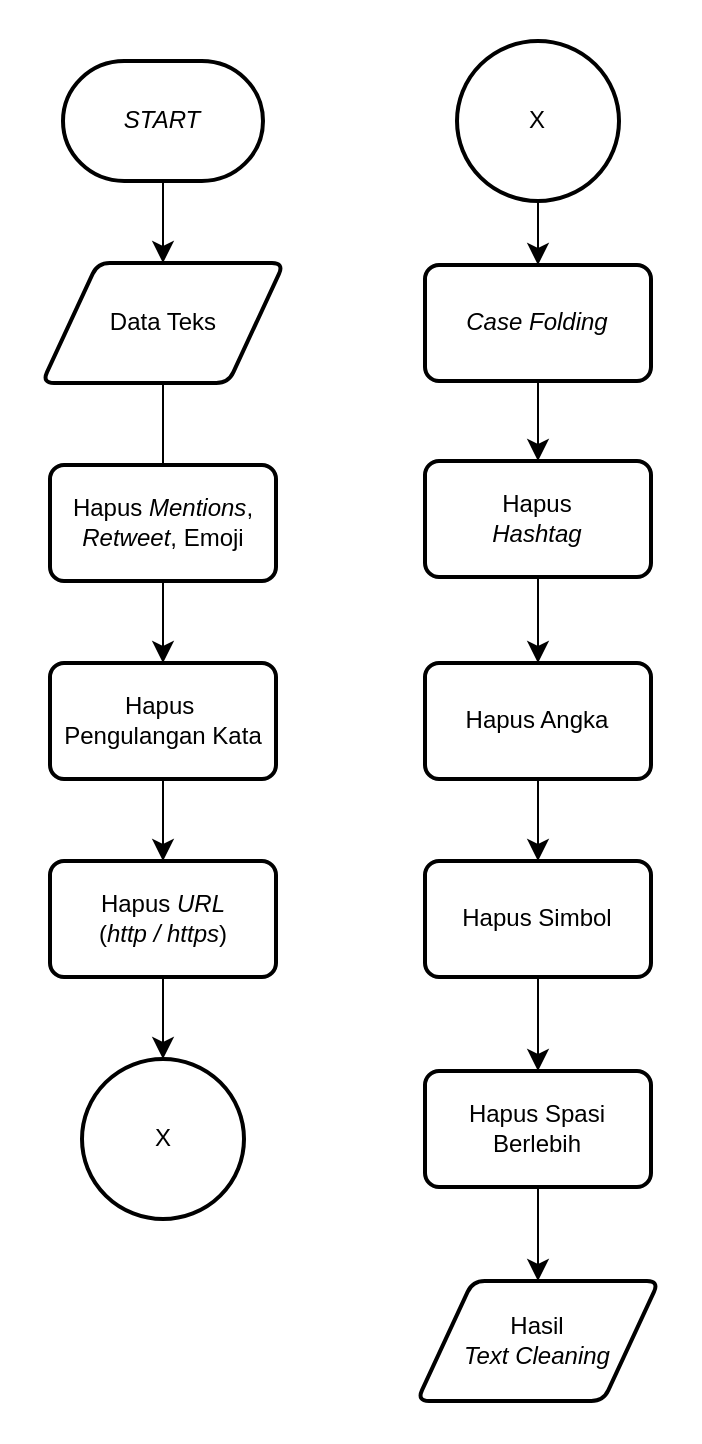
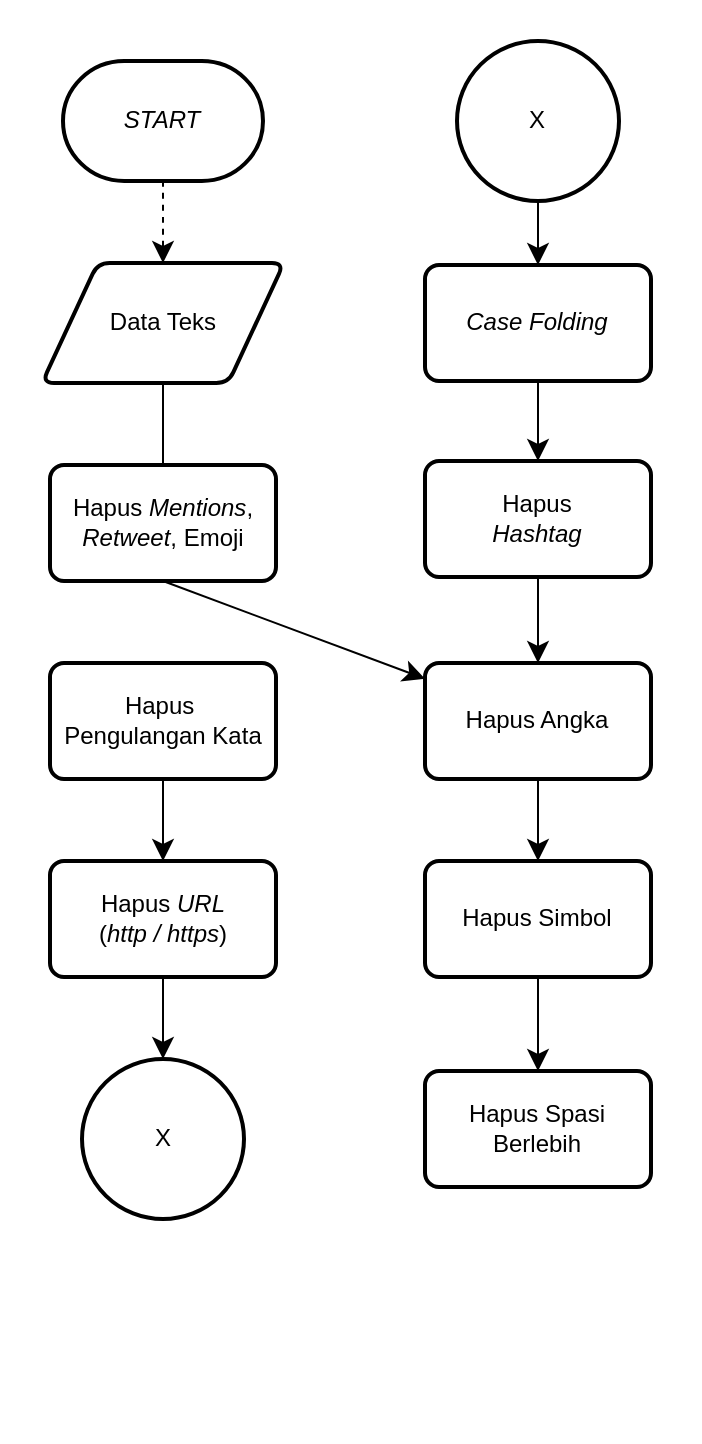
edge "START" -> "Data Teks": style solid -> dashed
edge "Hapus Mentions, Retweet, Emoji" -> "Hapus Pengulangan Kata": now "Hapus Mentions, Retweet, Emoji" -> "Hapus Angka"
edge "Hapus Spasi Berlebih" -> "Hasil Text Cleaning": removed
node "Hasil Text Cleaning": removed
